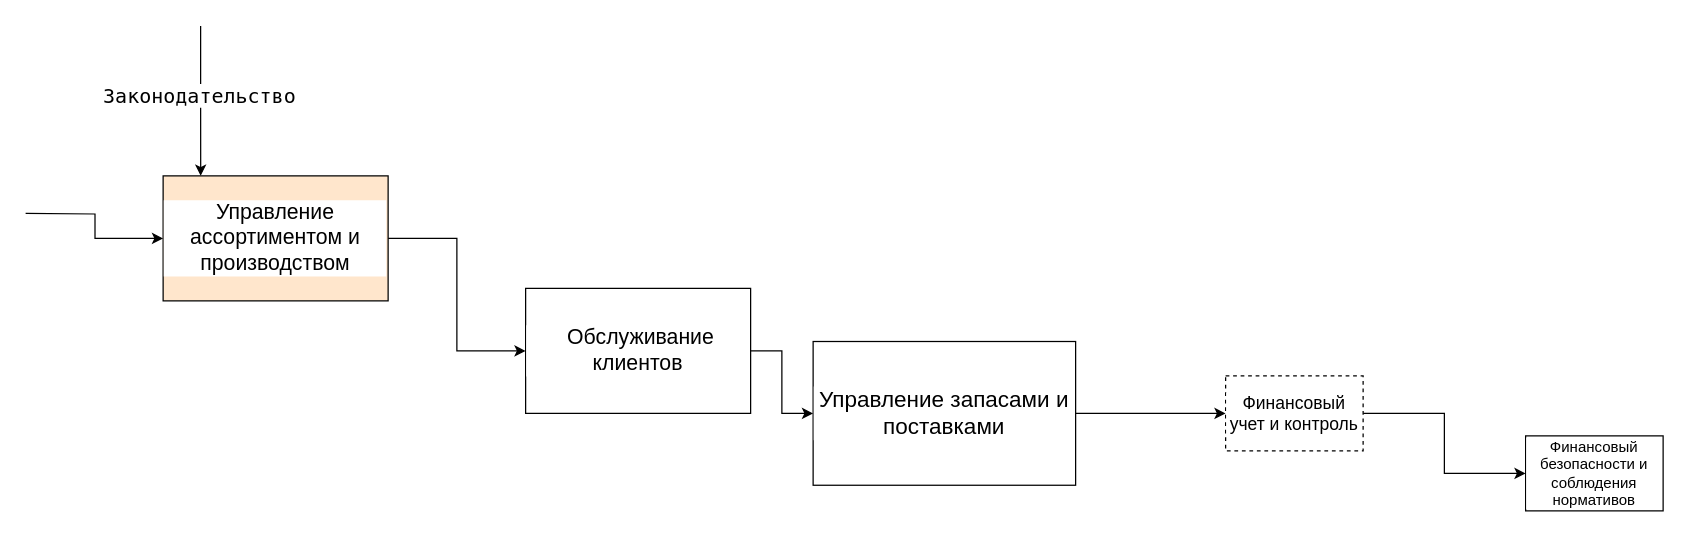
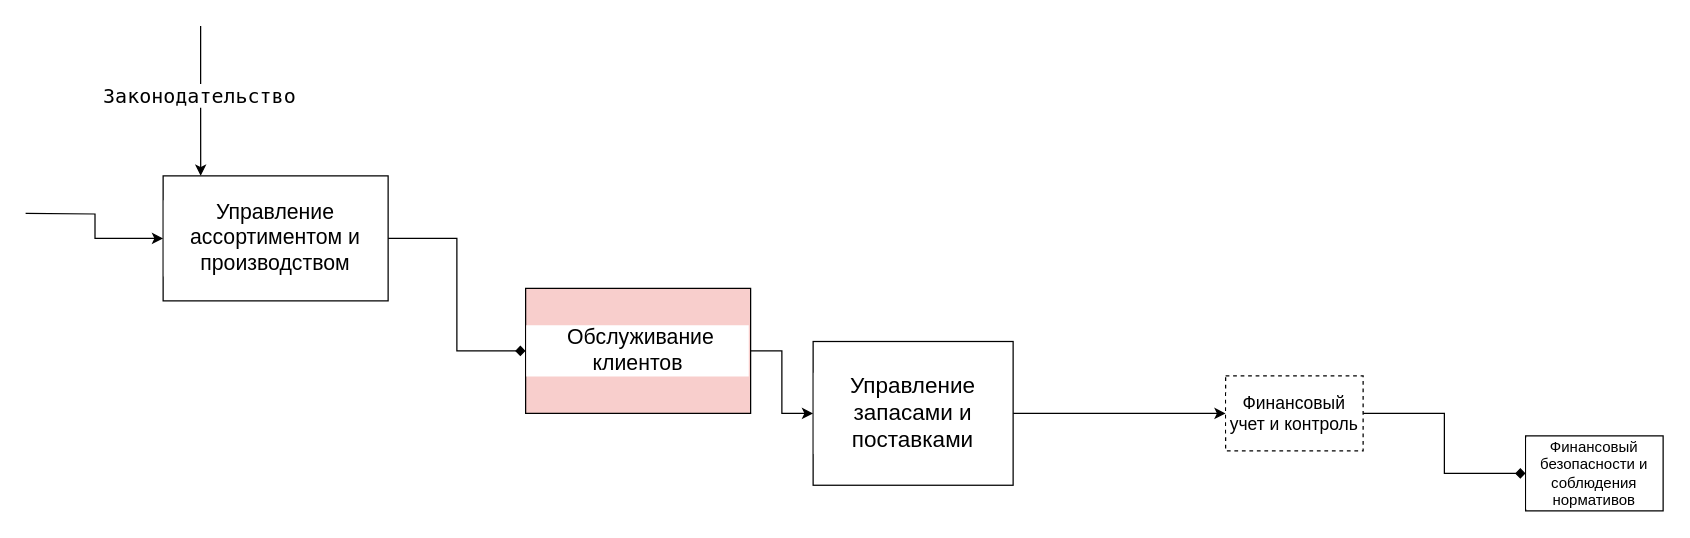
node "Управление ассортиментом и производством": fillcolor #ffe6cc -> #ffffff
edge "Управление ассортиментом и производством" -> "Обслуживание клиентов": arrowhead classic -> diamond
node "Обслуживание клиентов": fillcolor #ffffff -> #f8cecc
node "Управление запасами и поставками": size 263x144 -> 200x144
edge "Финансовый учет и контроль" -> "Финансовый безопасности и соблюдения нормативов": arrowhead classic -> diamond
